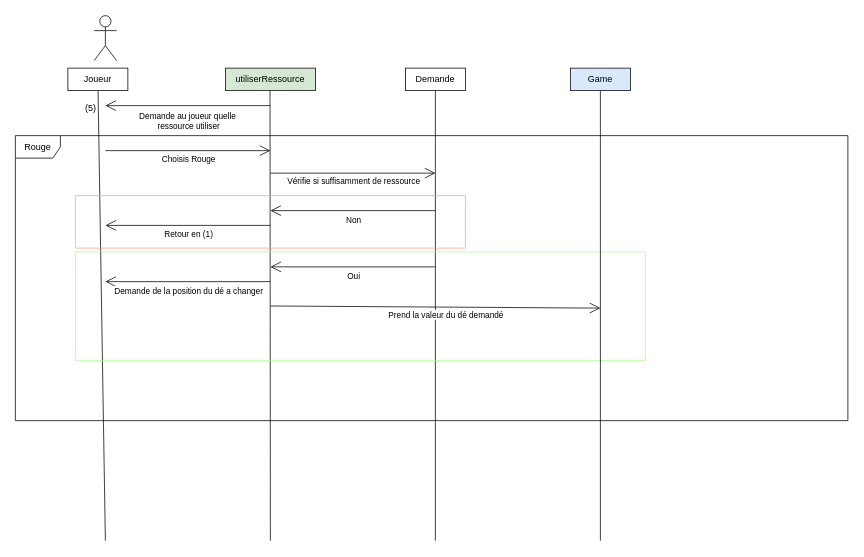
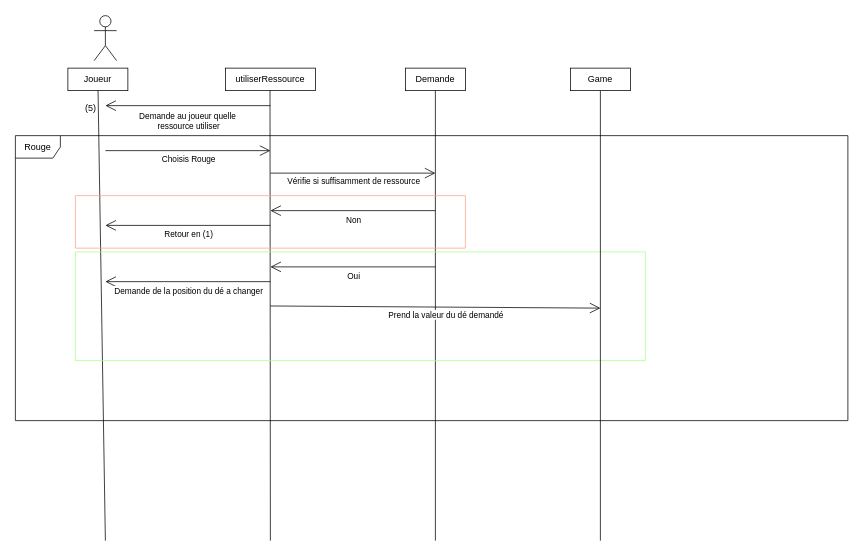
node "utiliserRessource": fillcolor #d5e8d4 -> #ffffff
node "Game": fillcolor #dae8fc -> #ffffff
